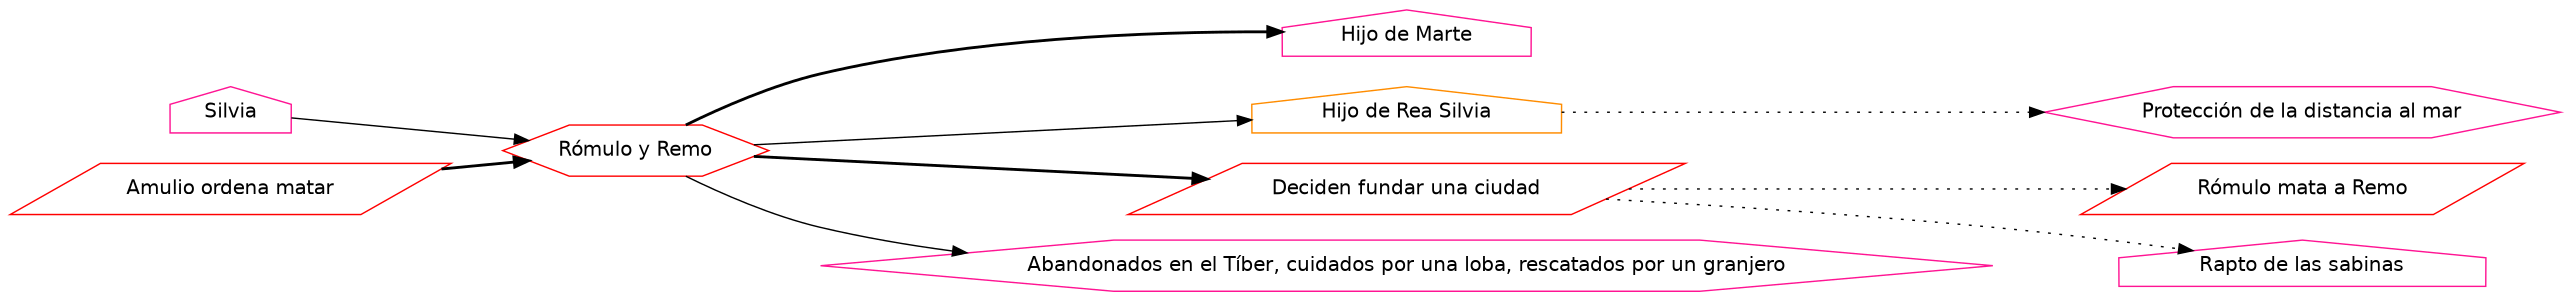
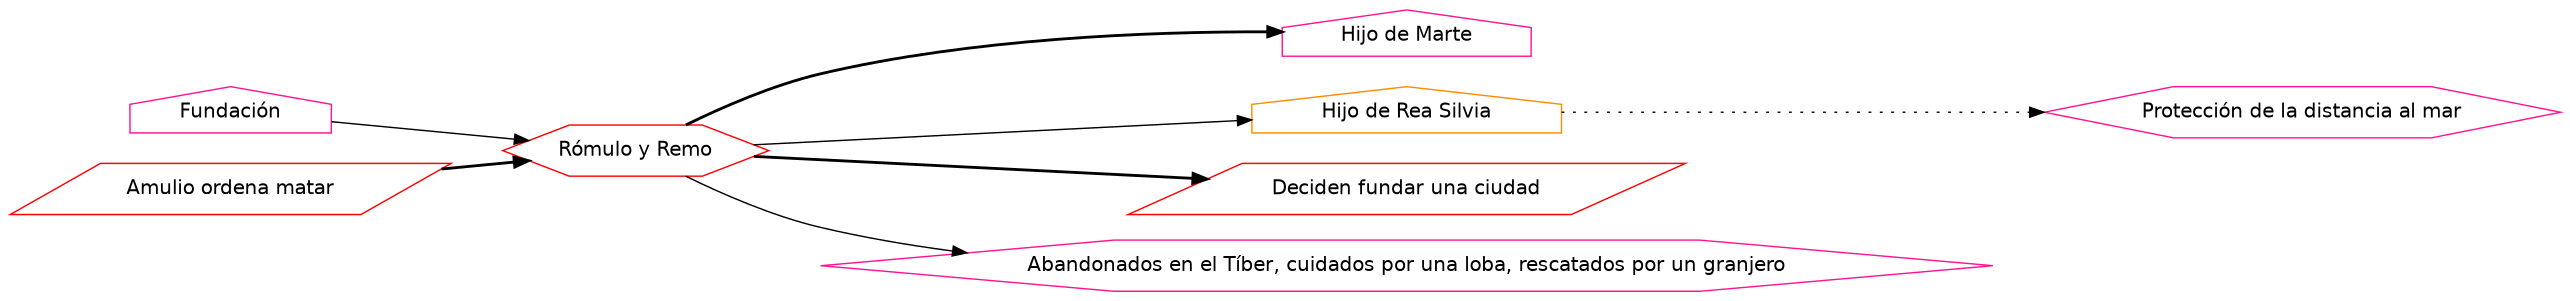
node "Silvia": label "Silvia" -> "Fundación"
node "Rómulo mata a Remo": removed
node "Rapto de las sabinas": removed
